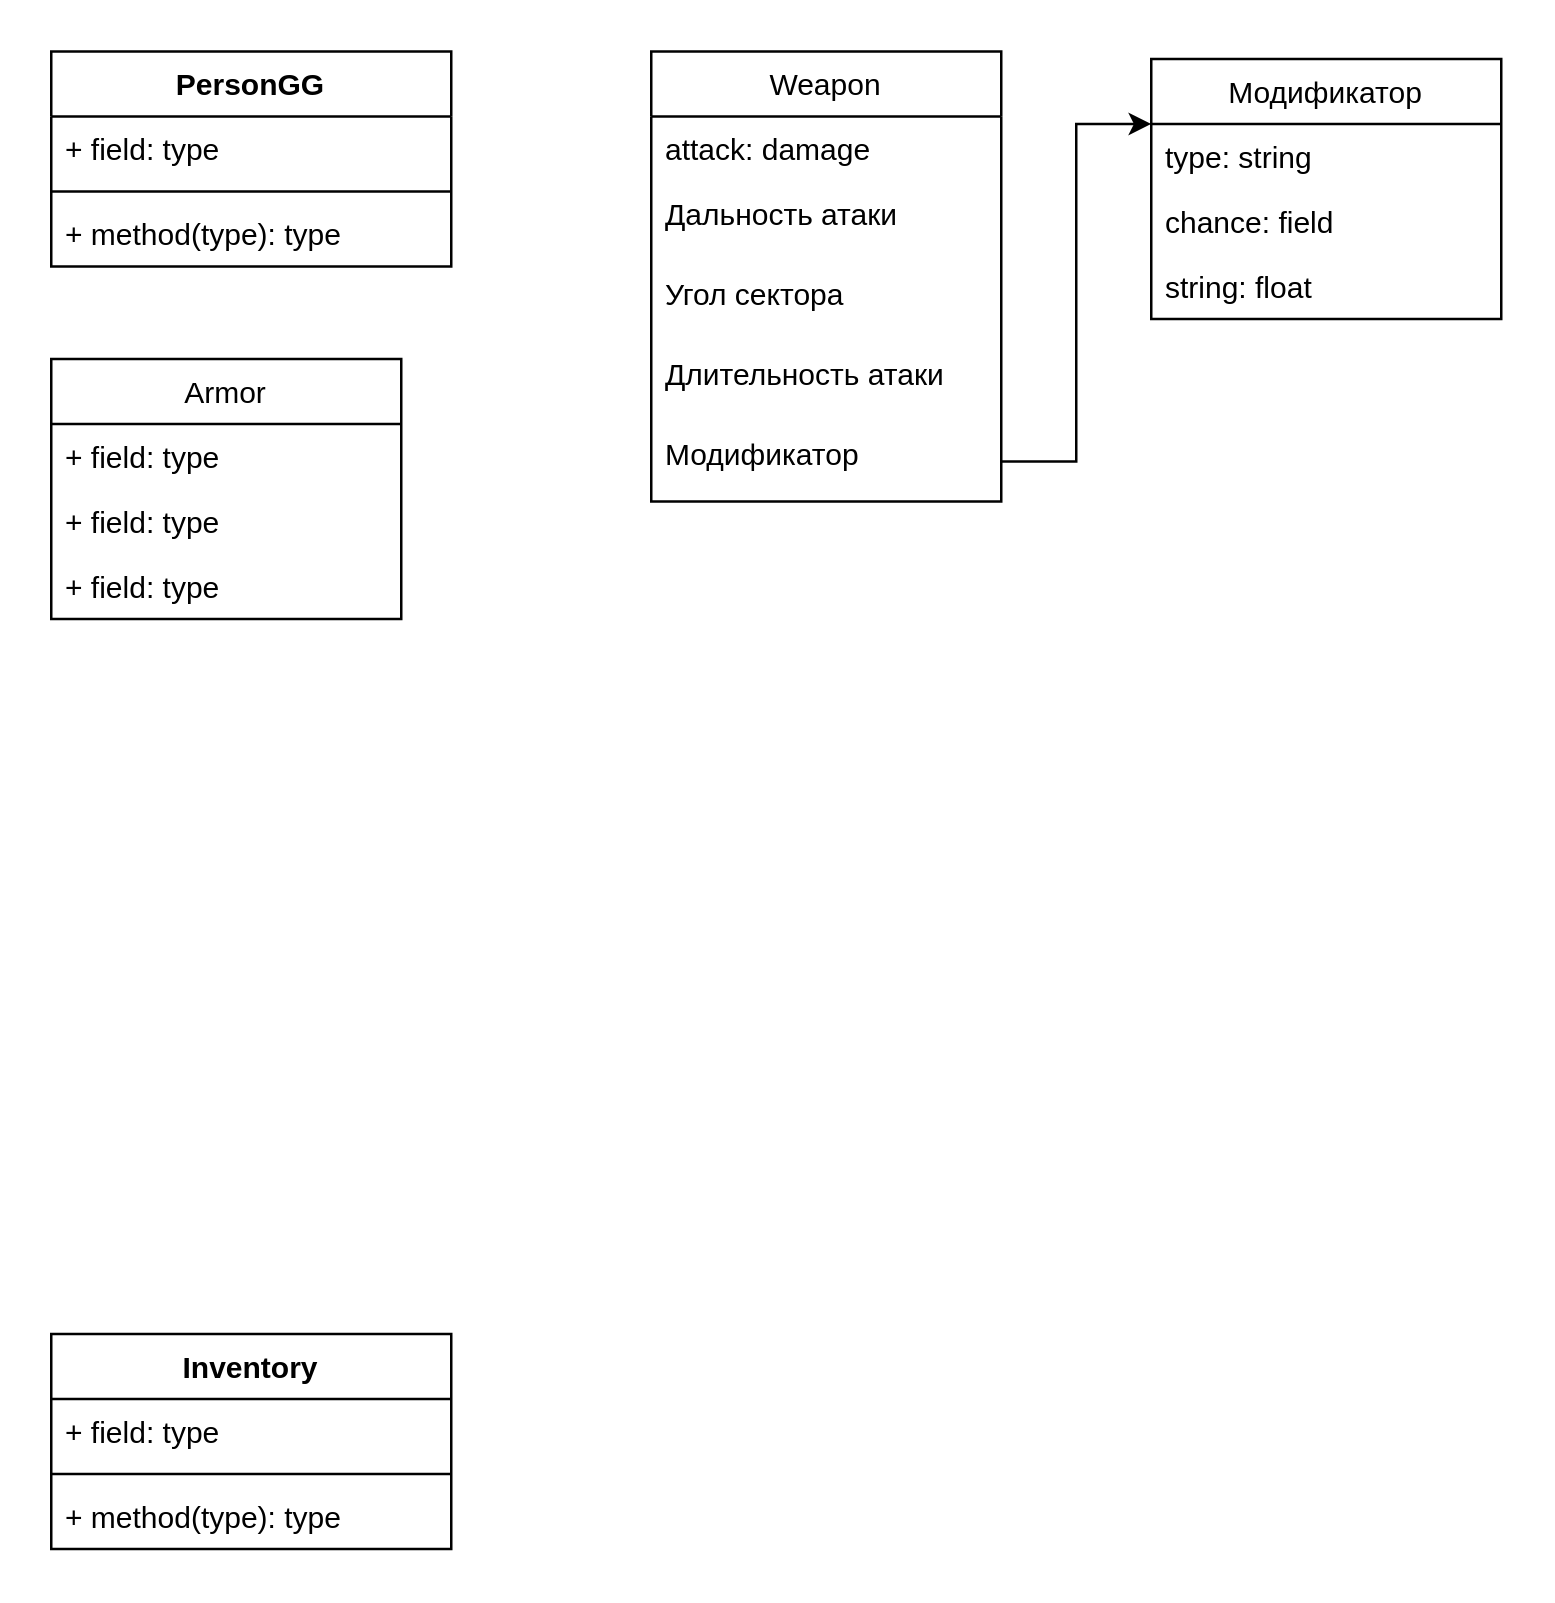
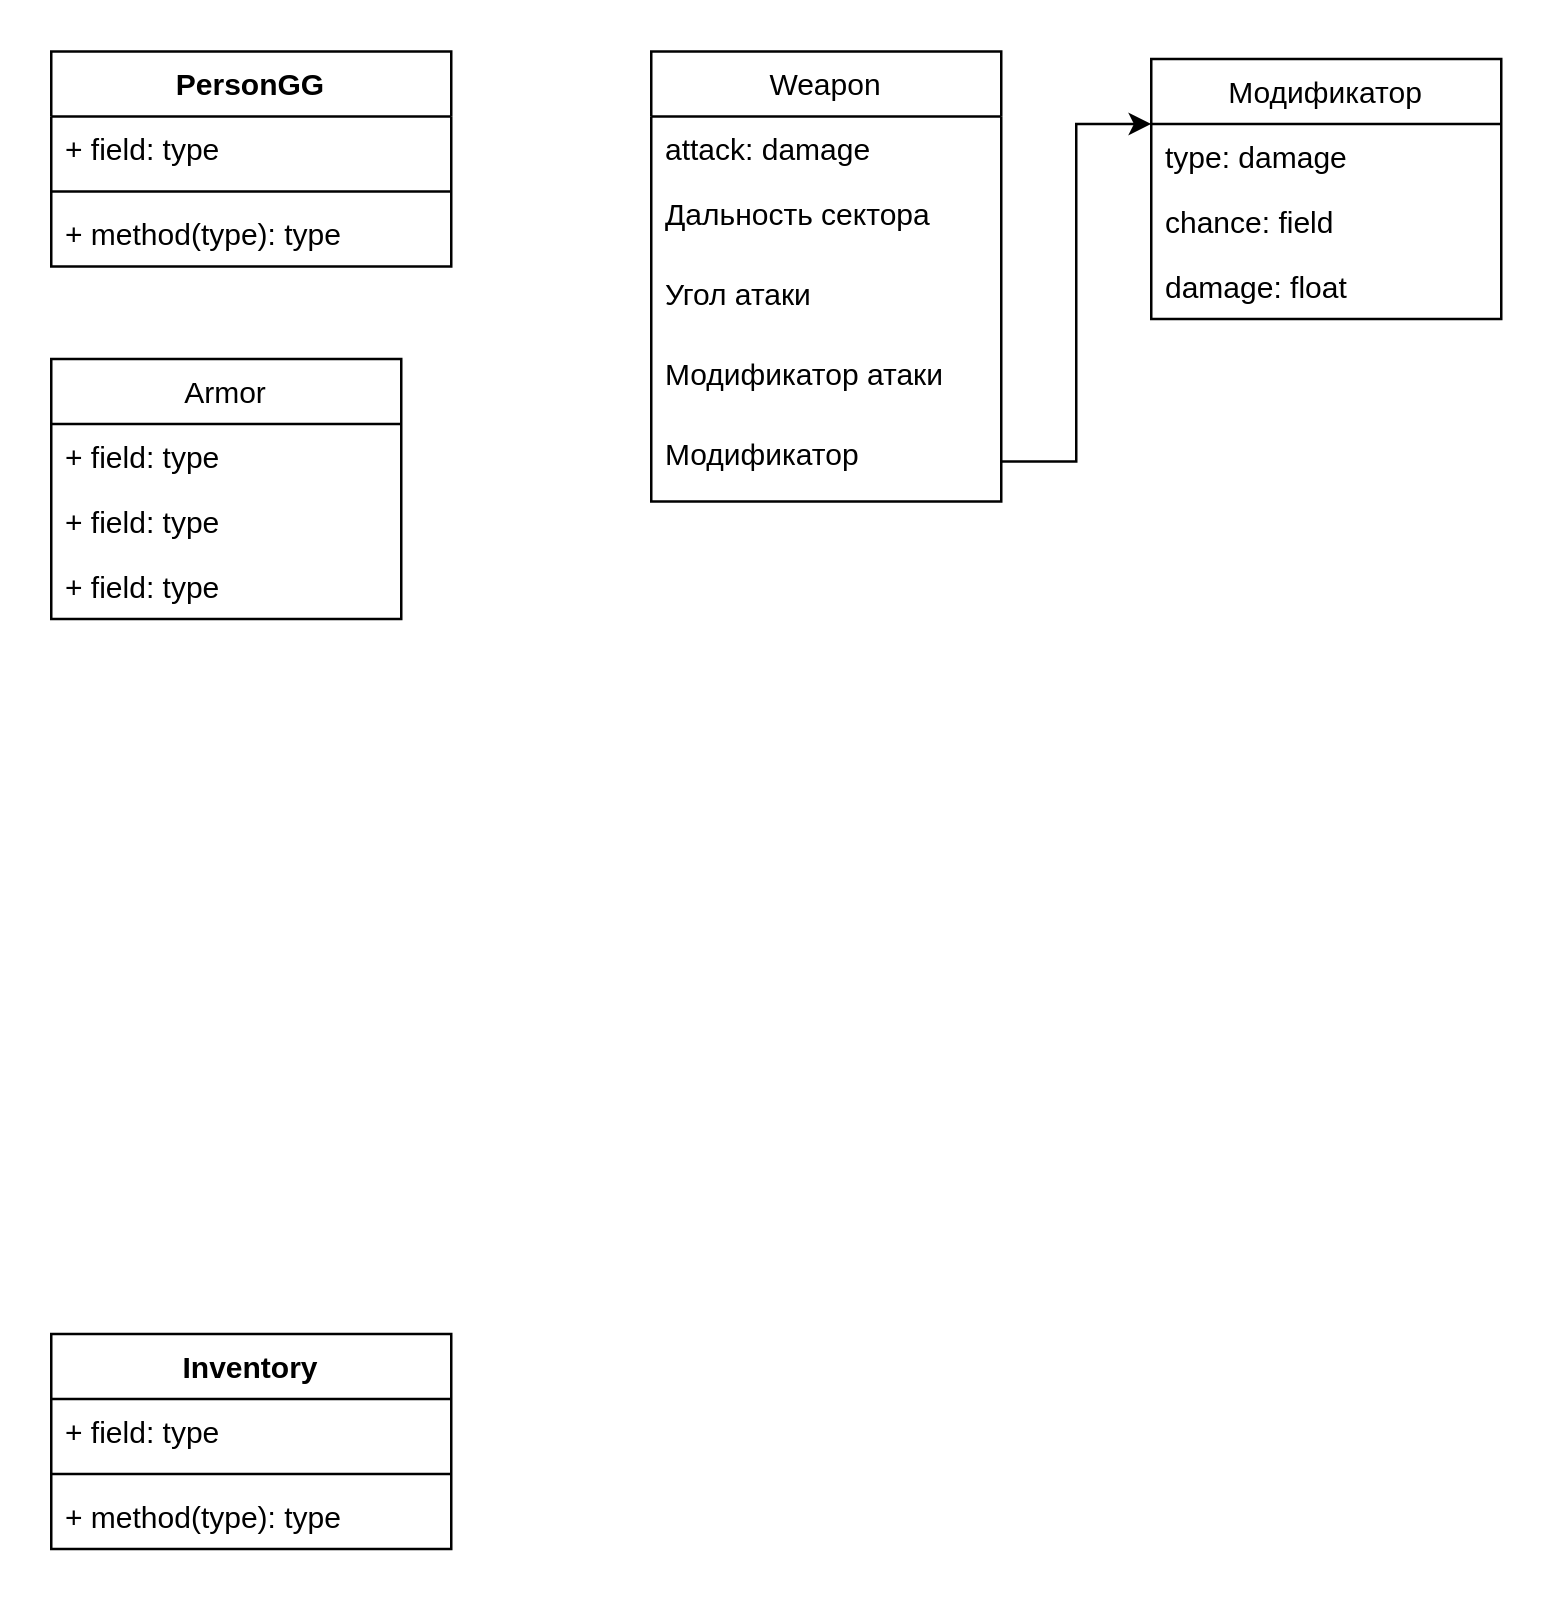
node "type: string": label "type: string" -> "type: damage"
node "Дальность атаки": label "Дальность атаки" -> "Дальность сектора"
node "string: float": label "string: float" -> "damage: float"
node "Угол сектора": label "Угол сектора" -> "Угол атаки"
node "Длительность атаки": label "Длительность атаки" -> "Модификатор атаки"
